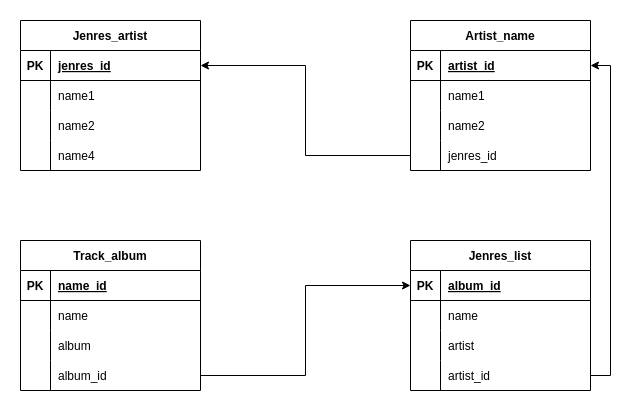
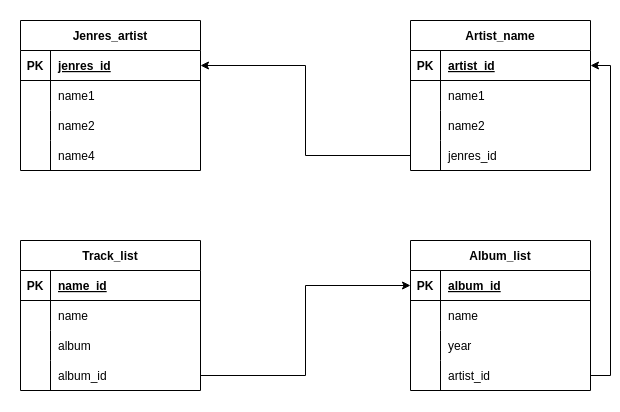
node "Track_album": label "Track_album" -> "Track_list"
node "Jenres_list": label "Jenres_list" -> "Album_list"
node "artist": label "artist" -> "year"
